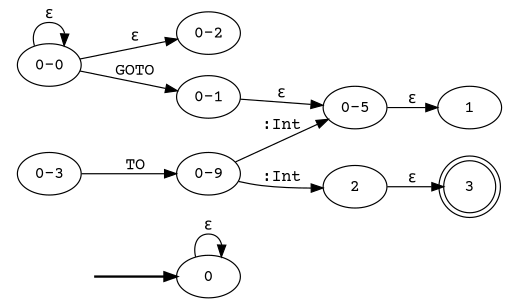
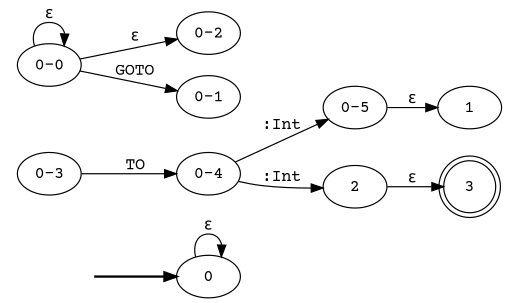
edge "0-1" -> "0-5": removed, label "ε"
node "0-9": label "0-9" -> "0-4"
